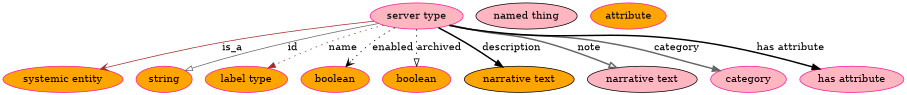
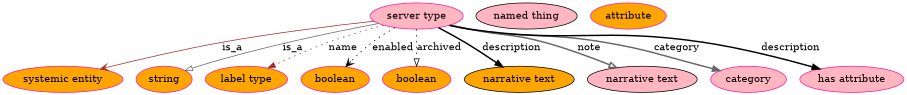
edge "server type" -> "string": label "id" -> "is_a"
edge "server type" -> "has attribute": label "has attribute" -> "description"
